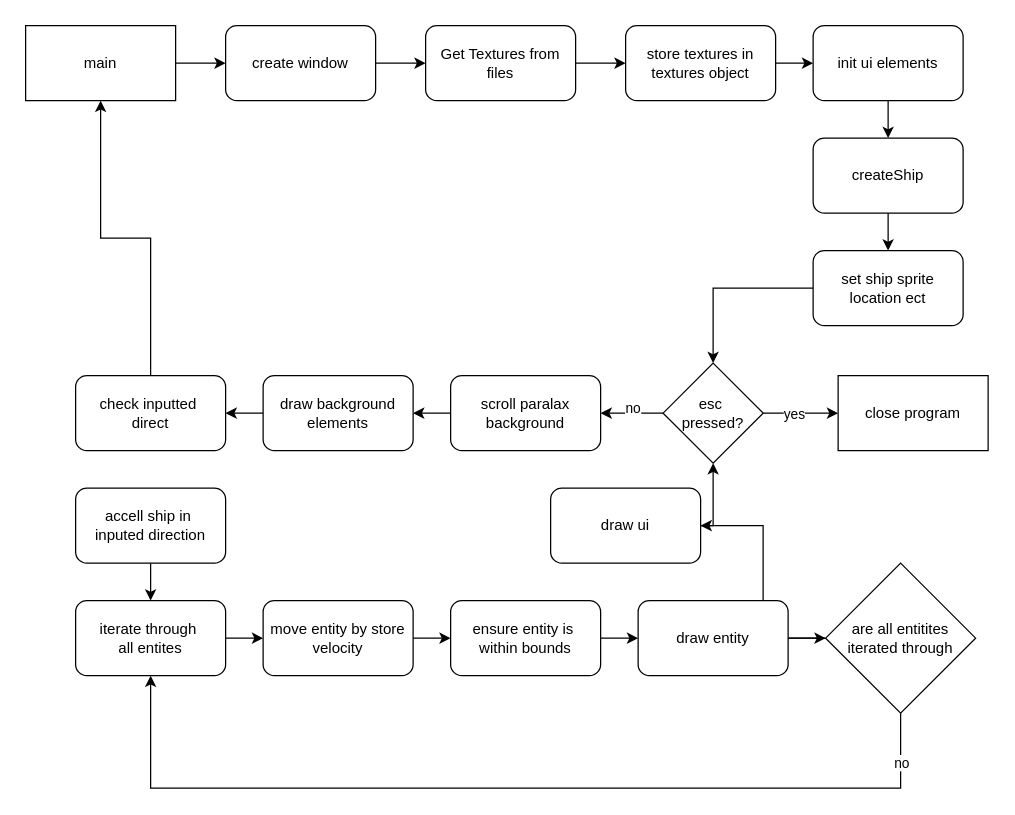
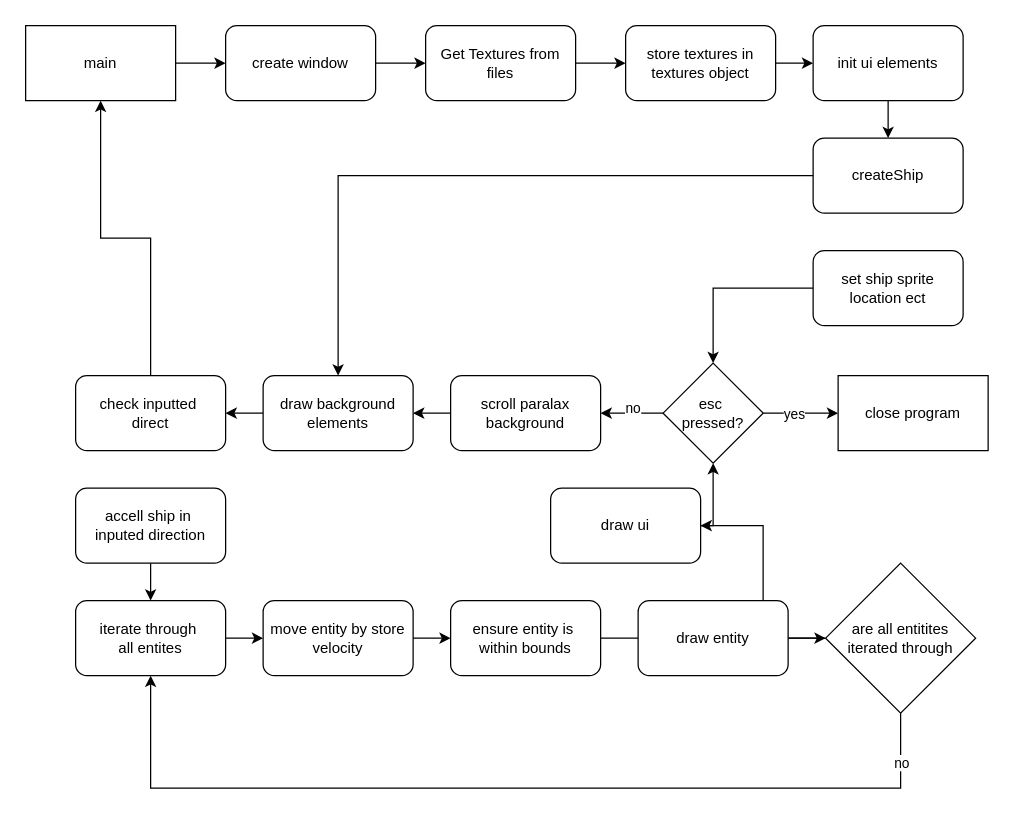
edge "createShip" -> "set ship sprite location ect": now "createShip" -> "draw background elements"
edge "ensure entity is within bounds" -> "draw entity": arrowhead classic -> none
